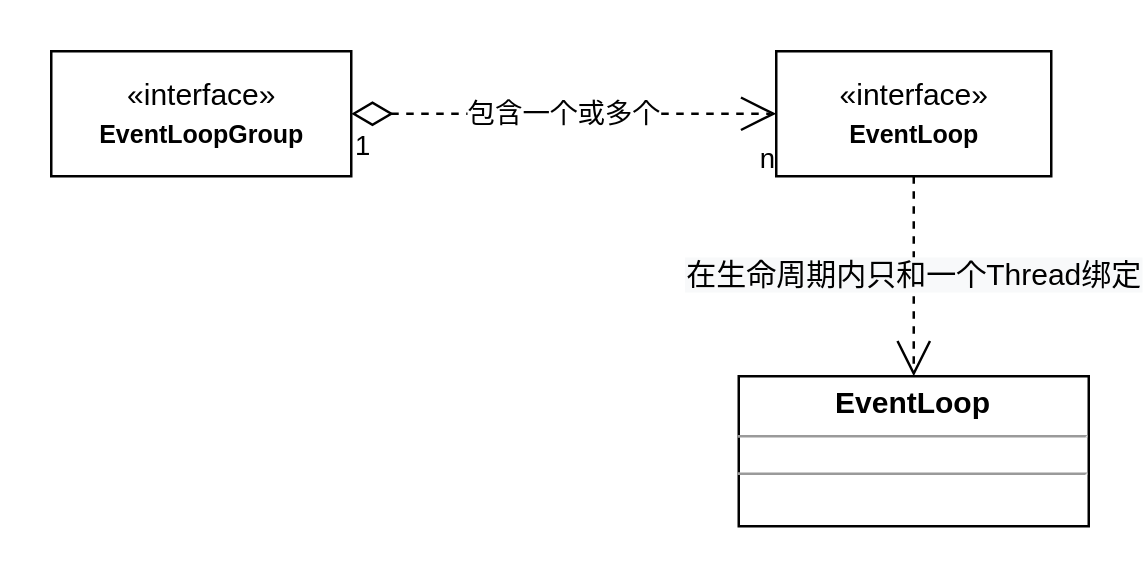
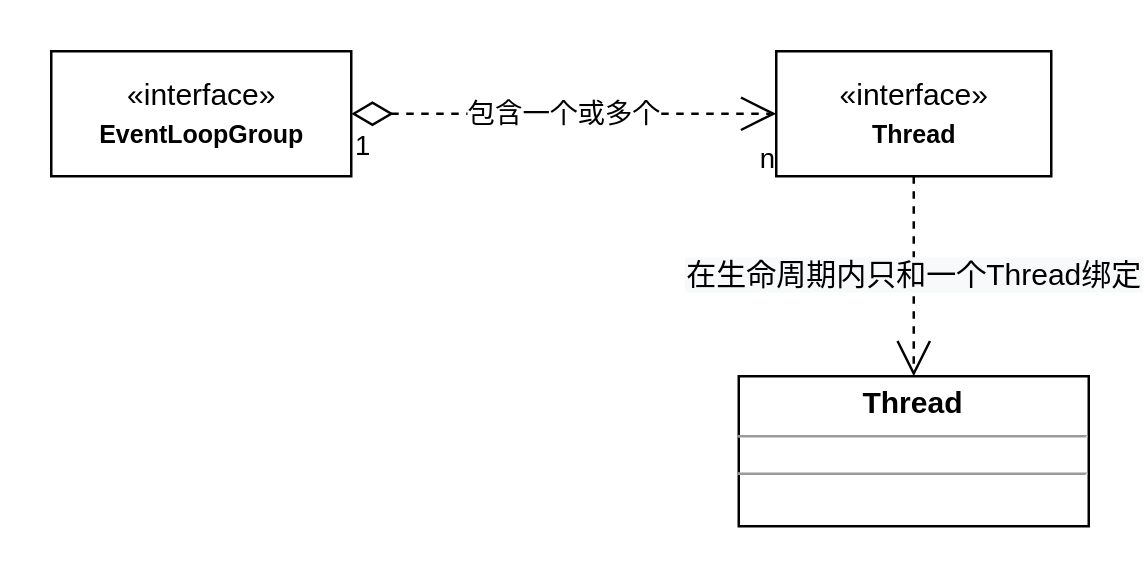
node "«interface» EventLoop": label "«interface» EventLoop" -> "«interface» Thread"
node "EventLoop": label "EventLoop" -> "Thread"
